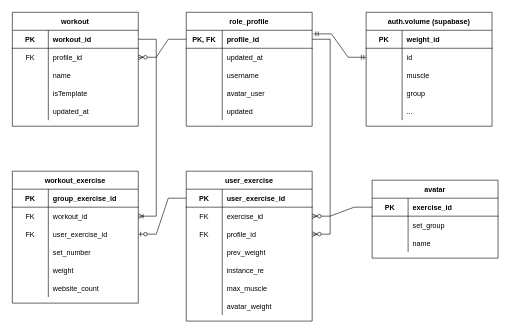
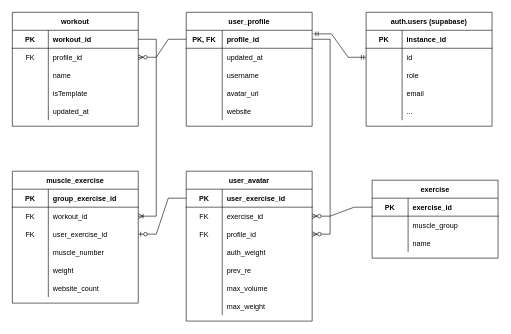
node "role_profile": label "role_profile" -> "user_profile"
node "auth.volume (supabase)": label "auth.volume (supabase)" -> "auth.users (supabase)"
node "weight_id": label "weight_id" -> "instance_id"
node "muscle": label "muscle" -> "role"
node "avatar_user": label "avatar_user" -> "avatar_url"
node "group": label "group" -> "email"
node "updated": label "updated" -> "website"
node "workout_exercise": label "workout_exercise" -> "muscle_exercise"
node "user_exercise": label "user_exercise" -> "user_avatar"
node "avatar": label "avatar" -> "exercise"
node "set_group": label "set_group" -> "muscle_group"
node "set_number": label "set_number" -> "muscle_number"
node "prev_weight": label "prev_weight" -> "auth_weight"
node "instance_re": label "instance_re" -> "prev_re"
node "max_muscle": label "max_muscle" -> "max_volume"
node "avatar_weight": label "avatar_weight" -> "max_weight"
